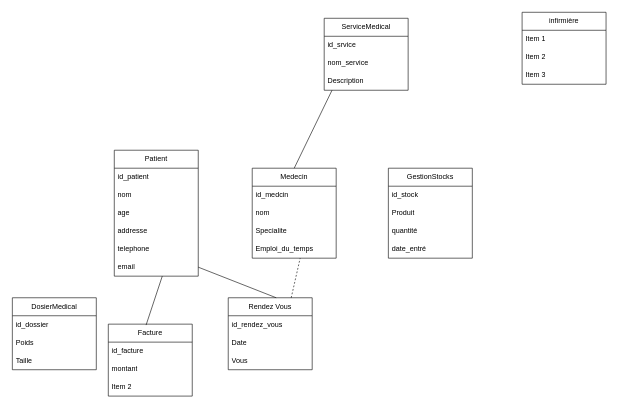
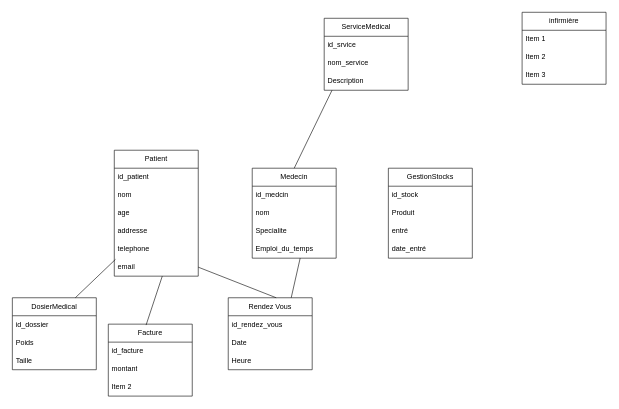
node "quantité": label "quantité" -> "entré"
edge "Emploi_du_temps" -- "Rendez Vous": style dashed -> solid
edge "email" -- "DosierMedical": added
node "Vous": label "Vous" -> "Heure"
